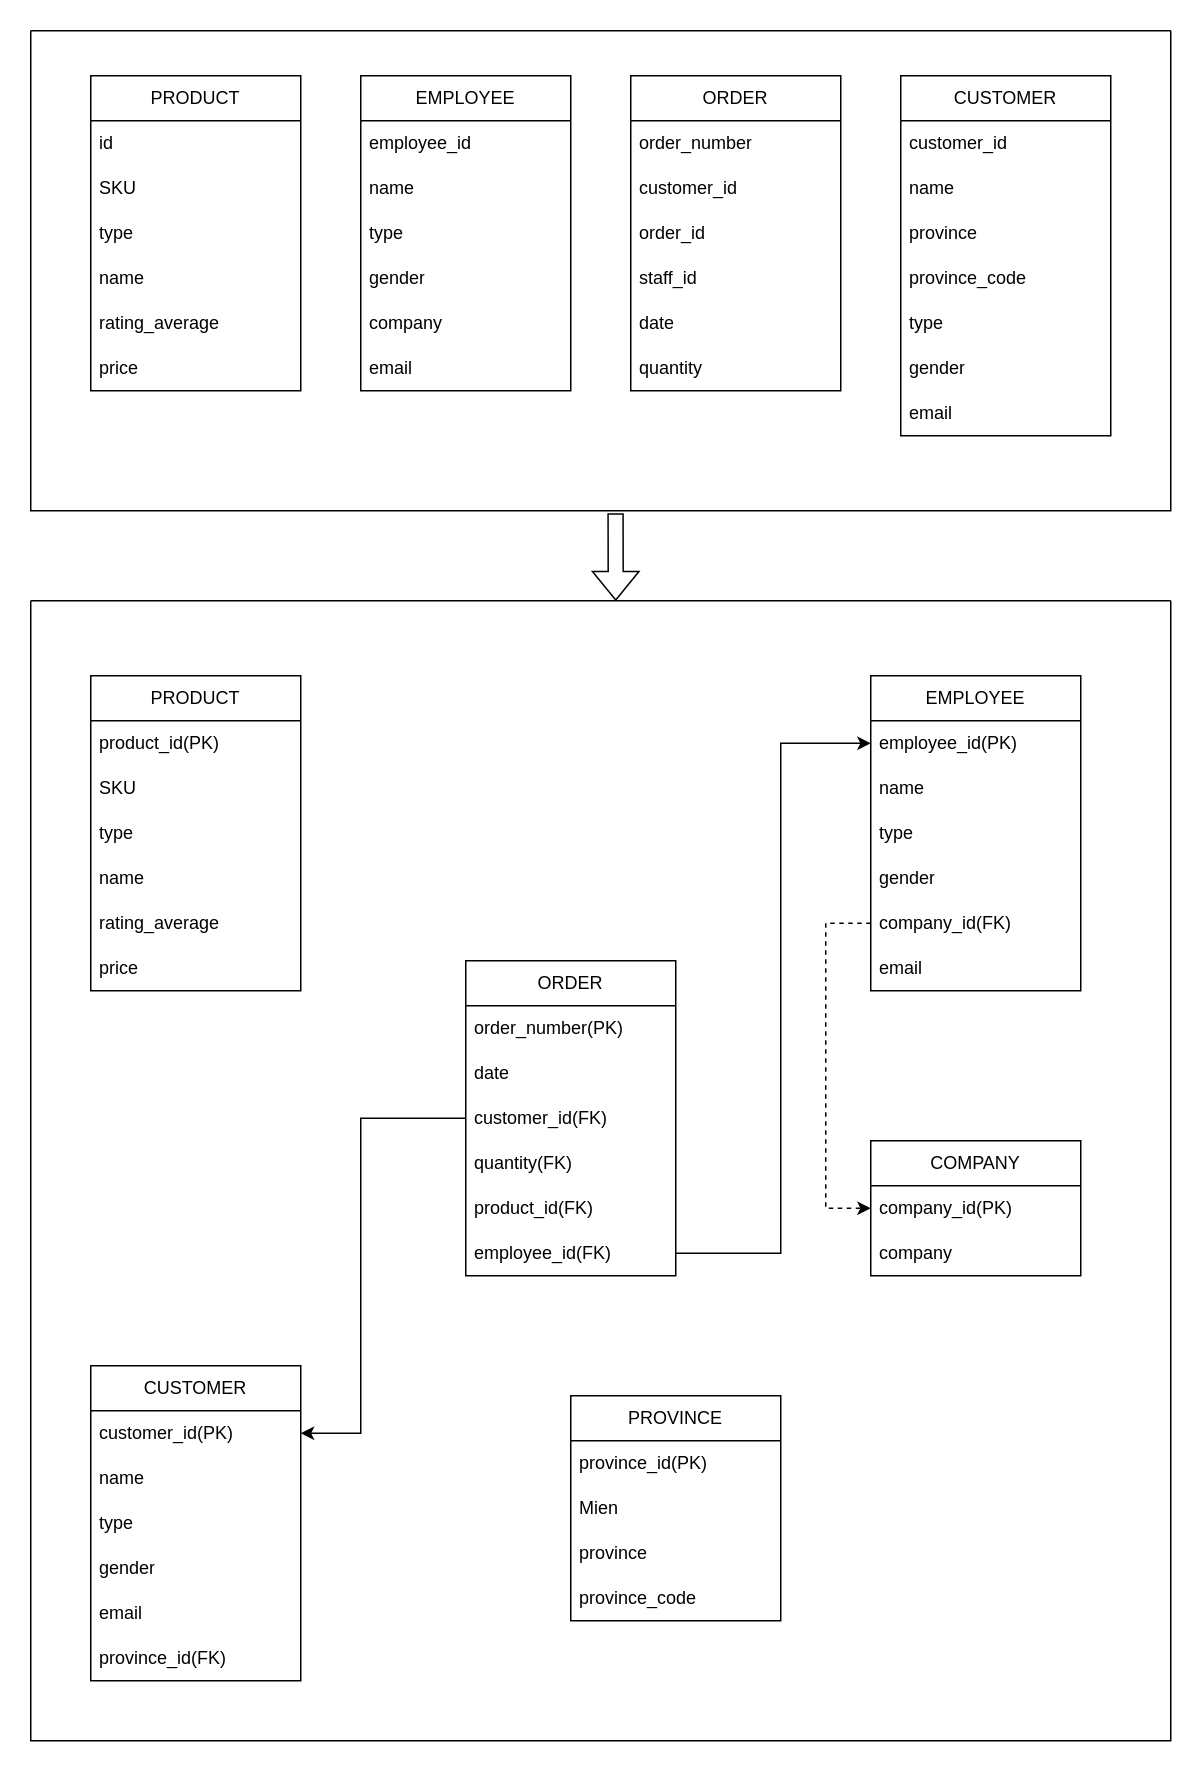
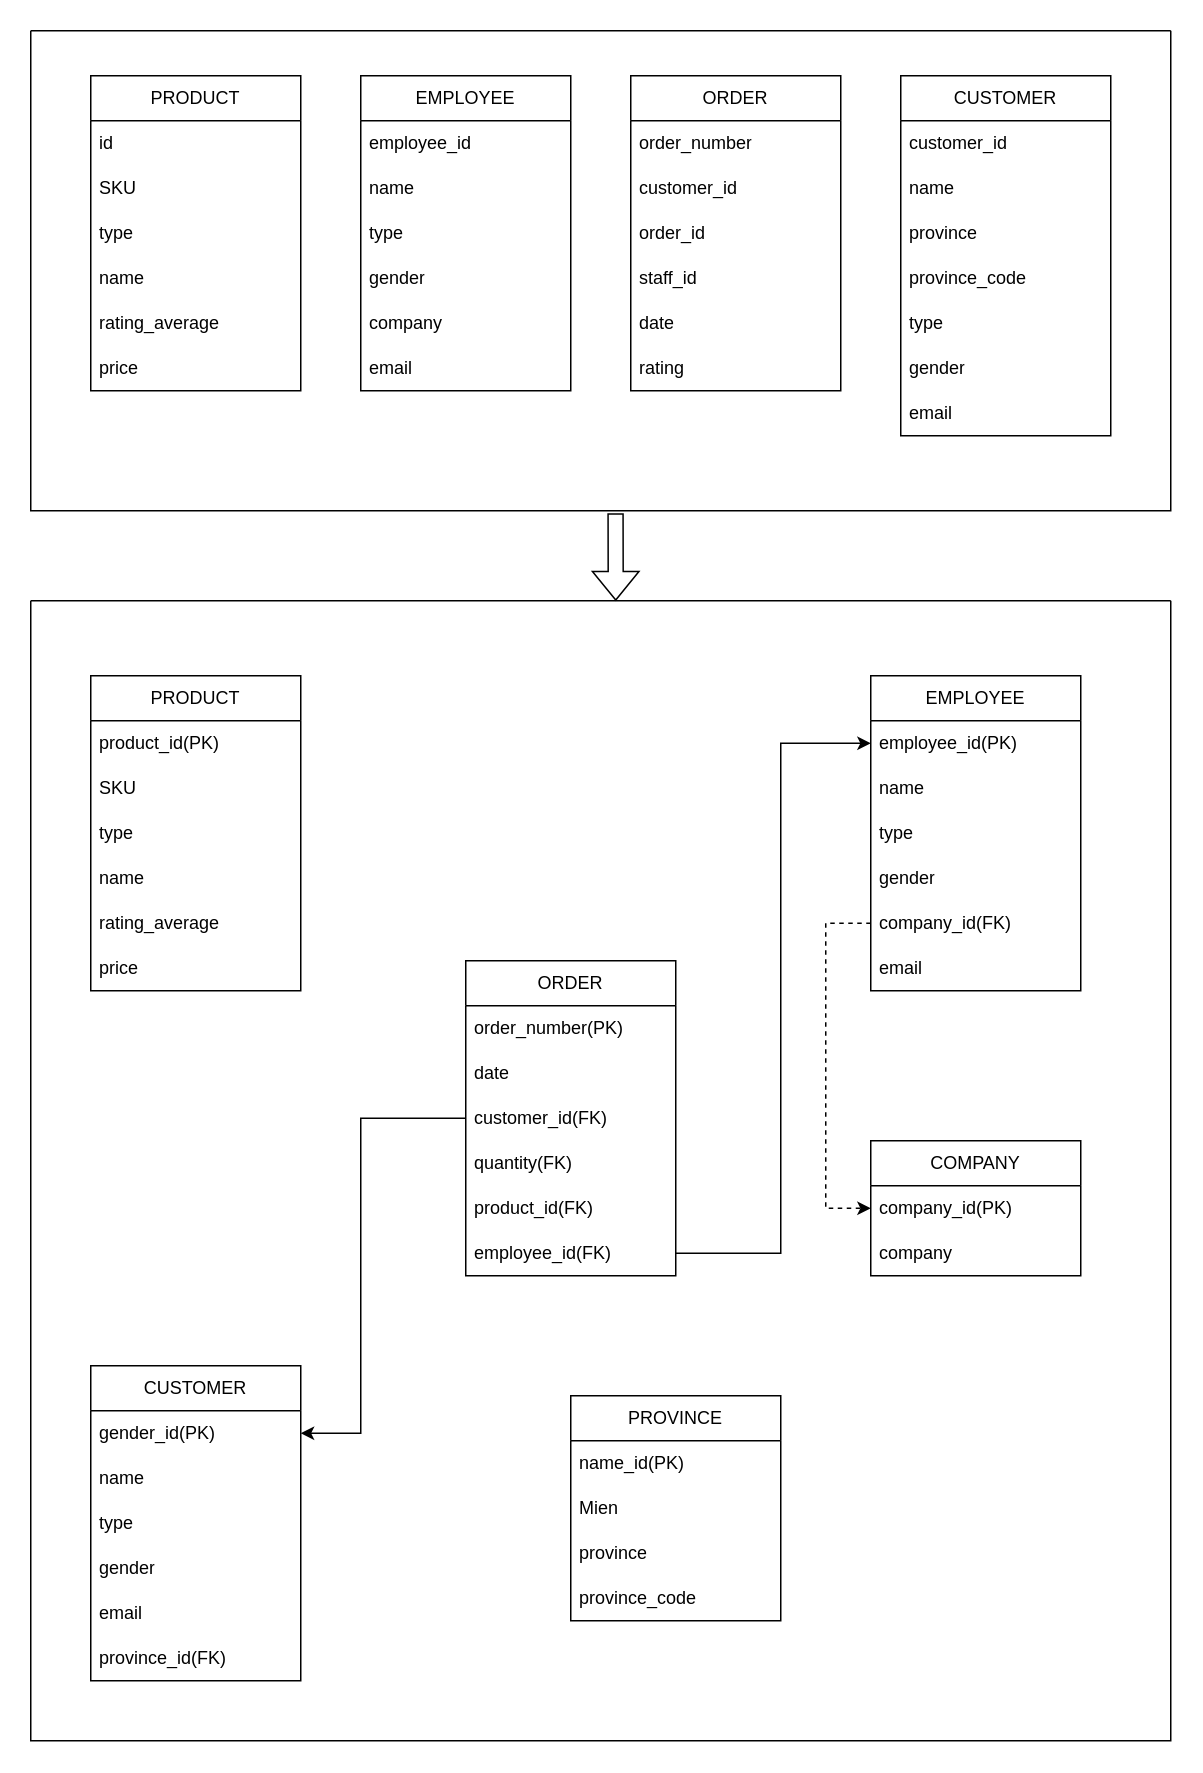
node "quantity": label "quantity" -> "rating"
node "customer_id(PK)": label "customer_id(PK)" -> "gender_id(PK)"
node "province_id(PK)": label "province_id(PK)" -> "name_id(PK)"
